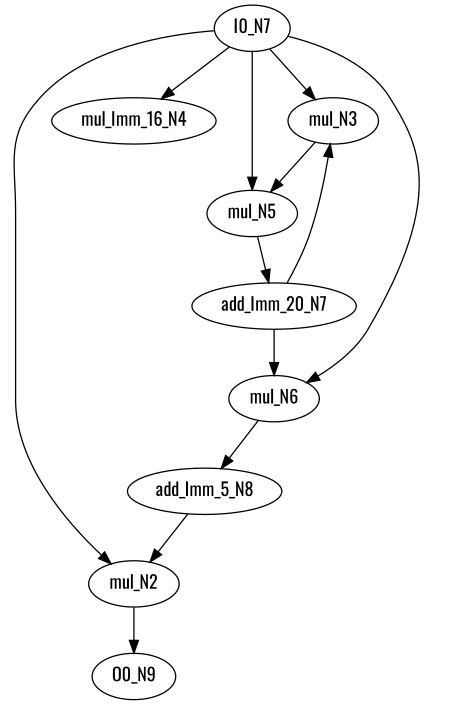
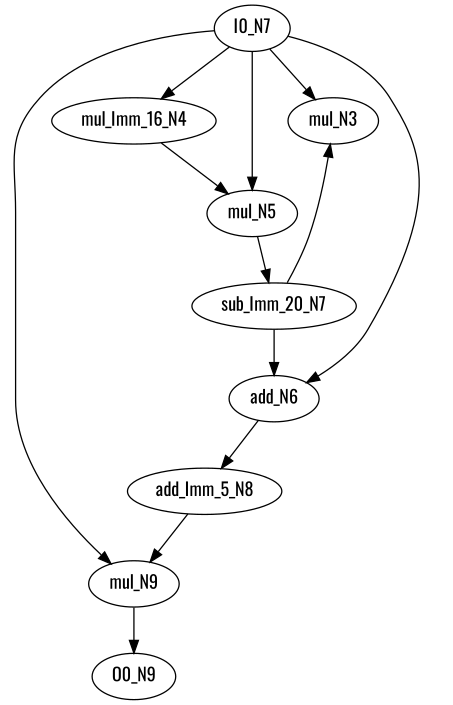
edge "mul_N3" -> "mul_N5": now "mul_Imm_16_N4" -> "mul_N5"
node "add_Imm_20_N7": label "add_Imm_20_N7" -> "sub_Imm_20_N7"
node "mul_N6": label "mul_N6" -> "add_N6"
node "mul_N2": label "mul_N2" -> "mul_N9"
